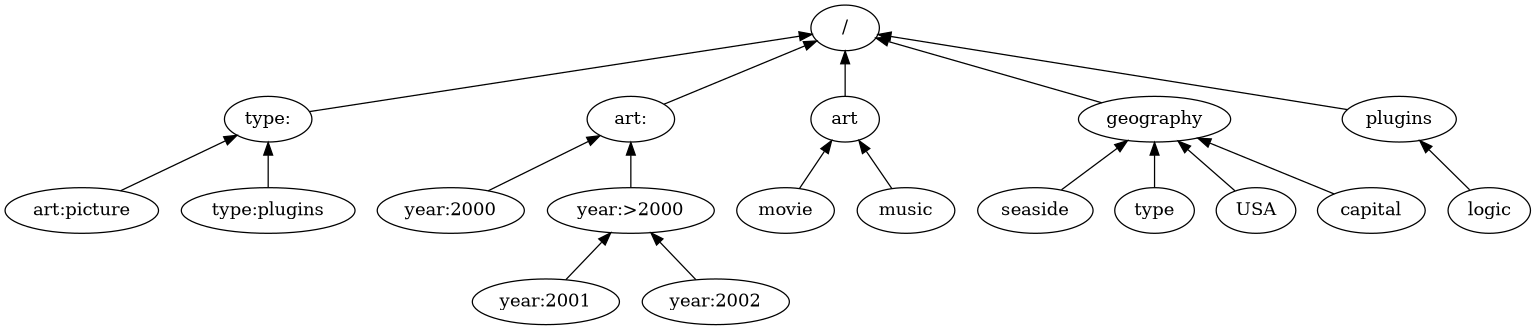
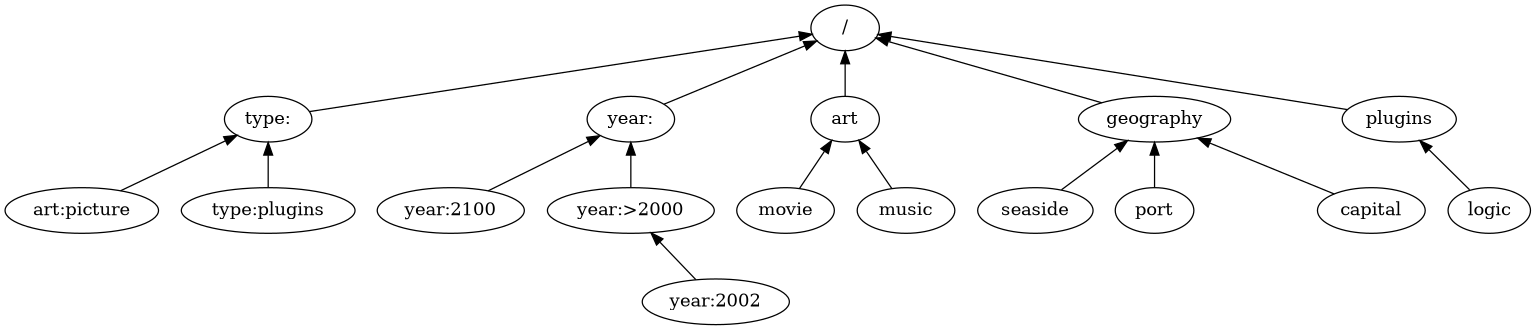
node "art:": label "art:" -> "year:"
node "year:2000": label "year:2000" -> "year:2100"
node "type": label "type" -> "port"
node "USA": removed
node "year:2001": removed
